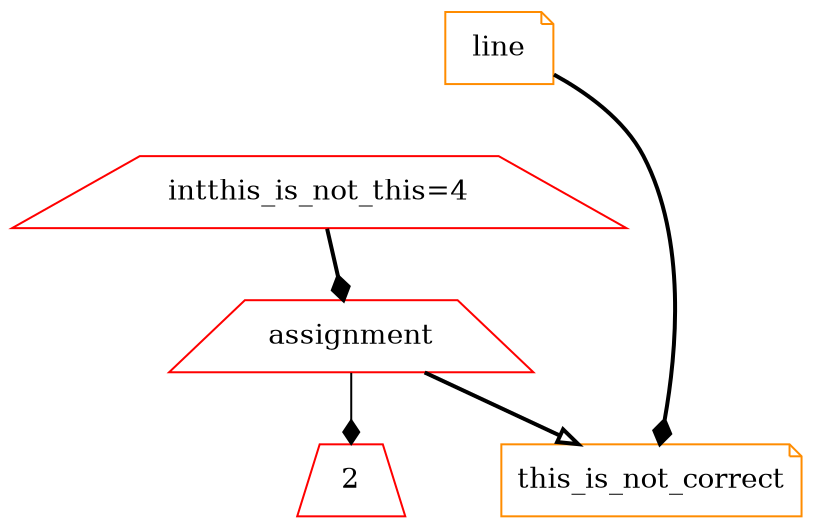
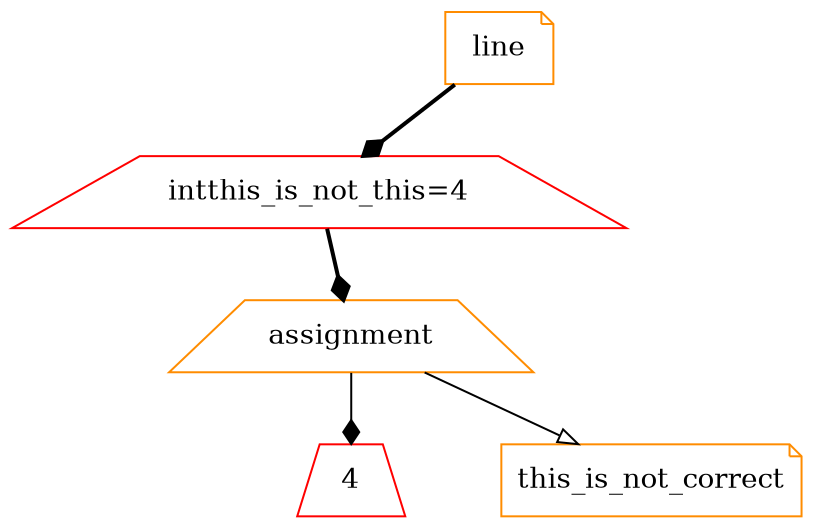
edge "line" -> "this_is_not_correct": now "line" -> "intthis_is_not_this=4"
node "assignment": color red -> darkorange
edge "assignment" -> "this_is_not_correct": style bold -> solid
node "2": label "2" -> "4"
